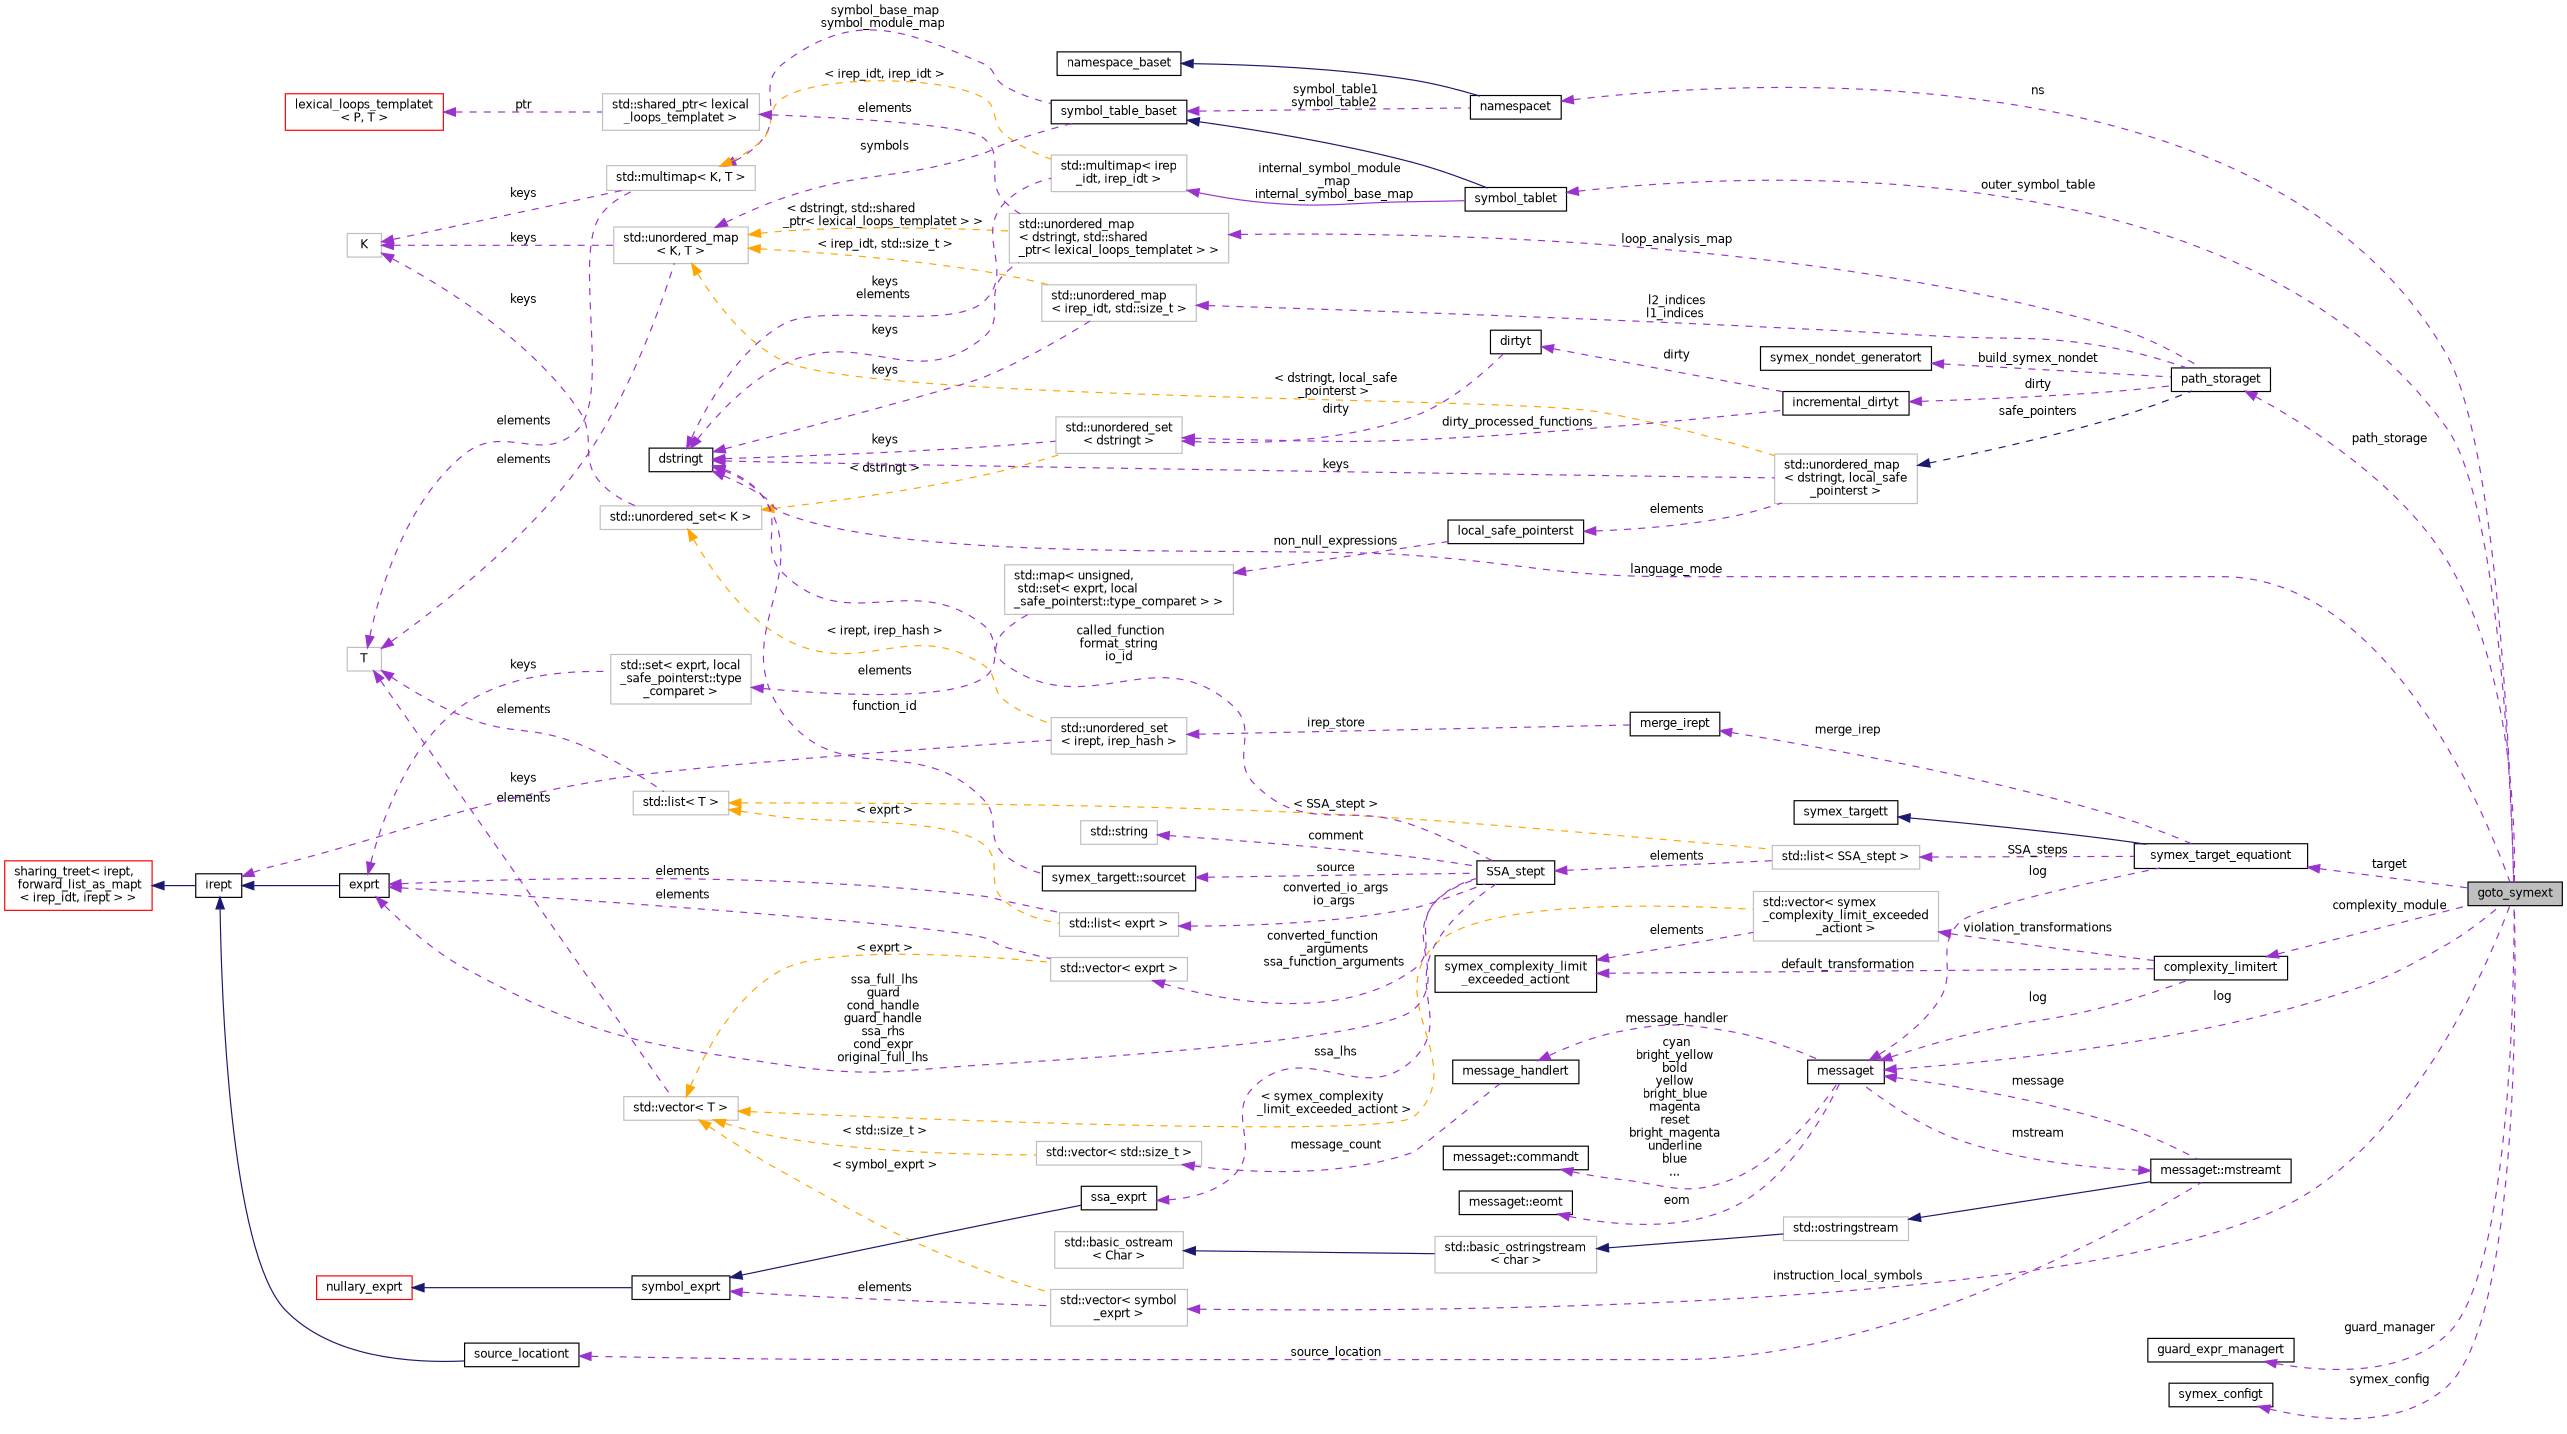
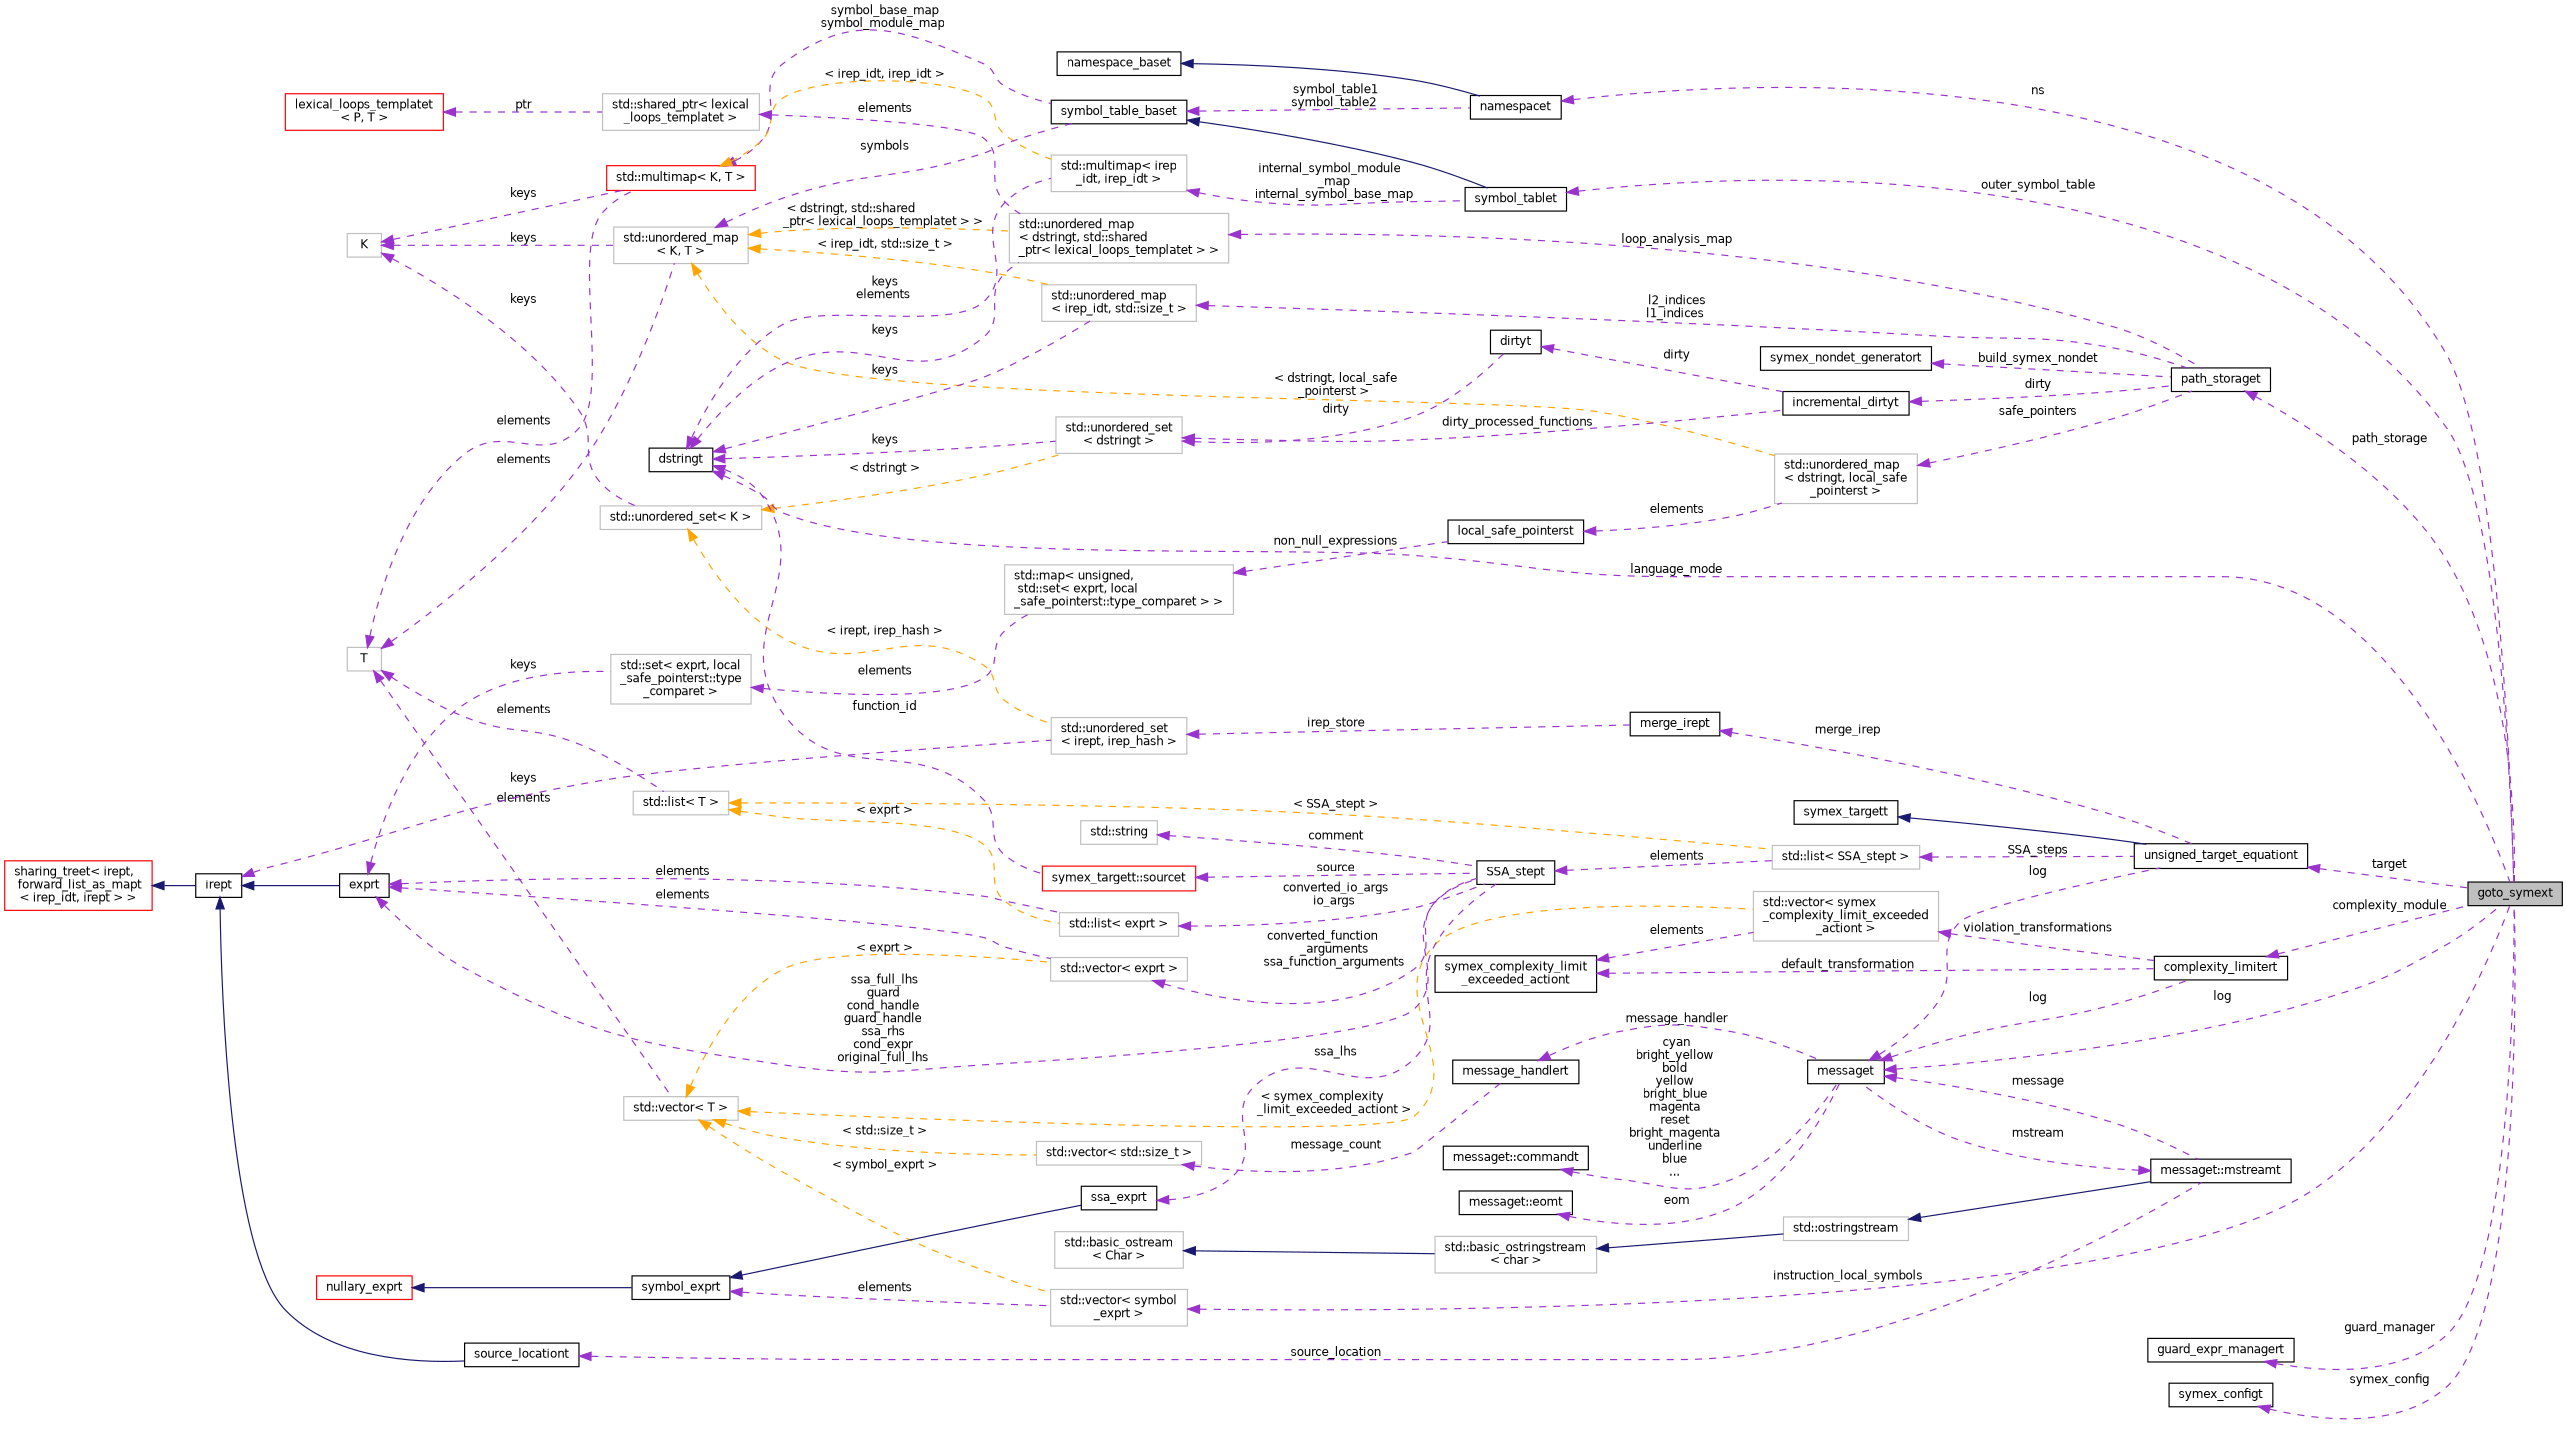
node "std::multimap< K, T >": color grey75 -> red
edge "symbol_tablet" -> "std::multimap< irep _idt, irep_idt >": style solid -> dashed
edge "path_storaget" -> "std::unordered_map < dstringt, local_safe _pointerst >": color midnightblue -> darkorchid3
edge "std::unordered_map < dstringt, local_safe _pointerst >" -> "dstringt": removed, label "keys"
edge "SSA_stept" -> "dstringt": removed, label "called_function format_string io_id"
node "symex_target_equationt": label "symex_target_equationt" -> "unsigned_target_equationt"
node "symex_targett::sourcet": color black -> red
